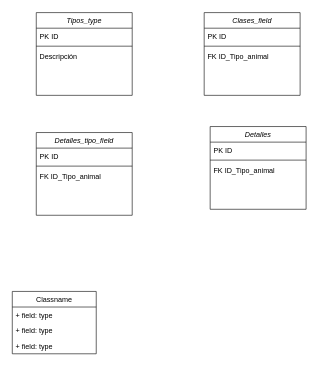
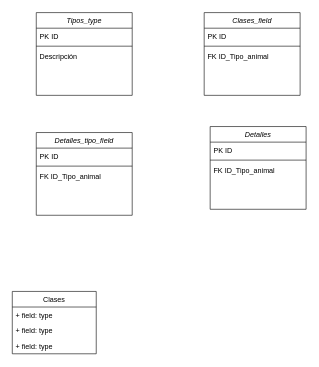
node "Classname": label "Classname" -> "Clases"
